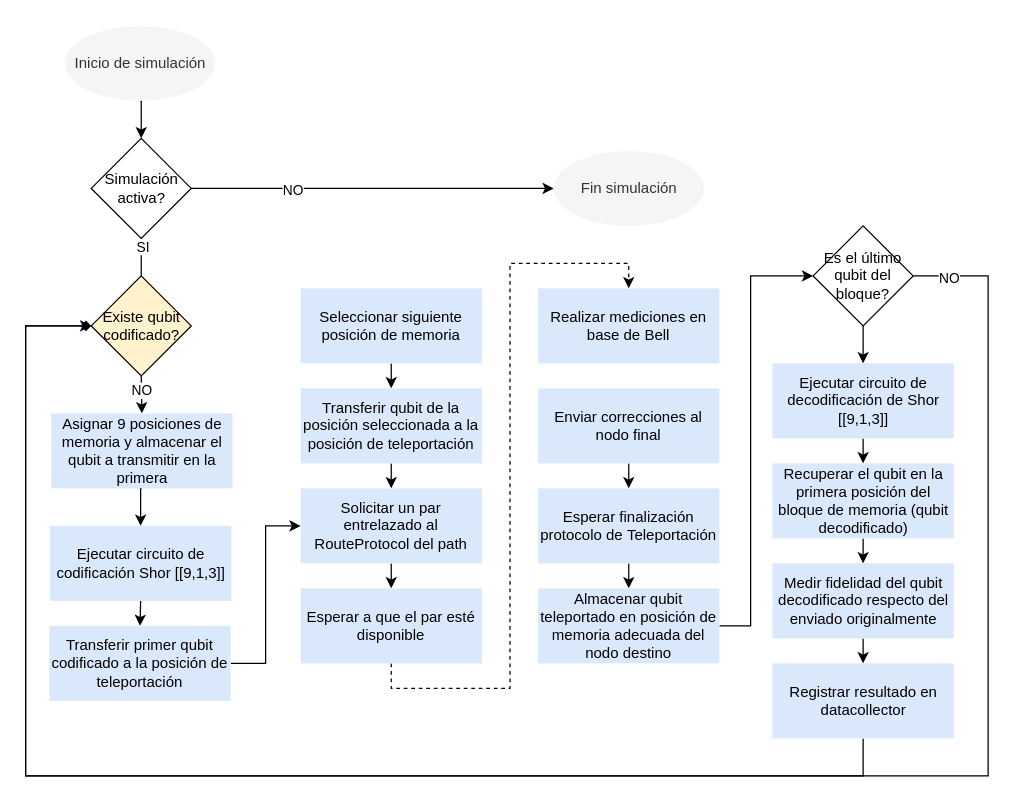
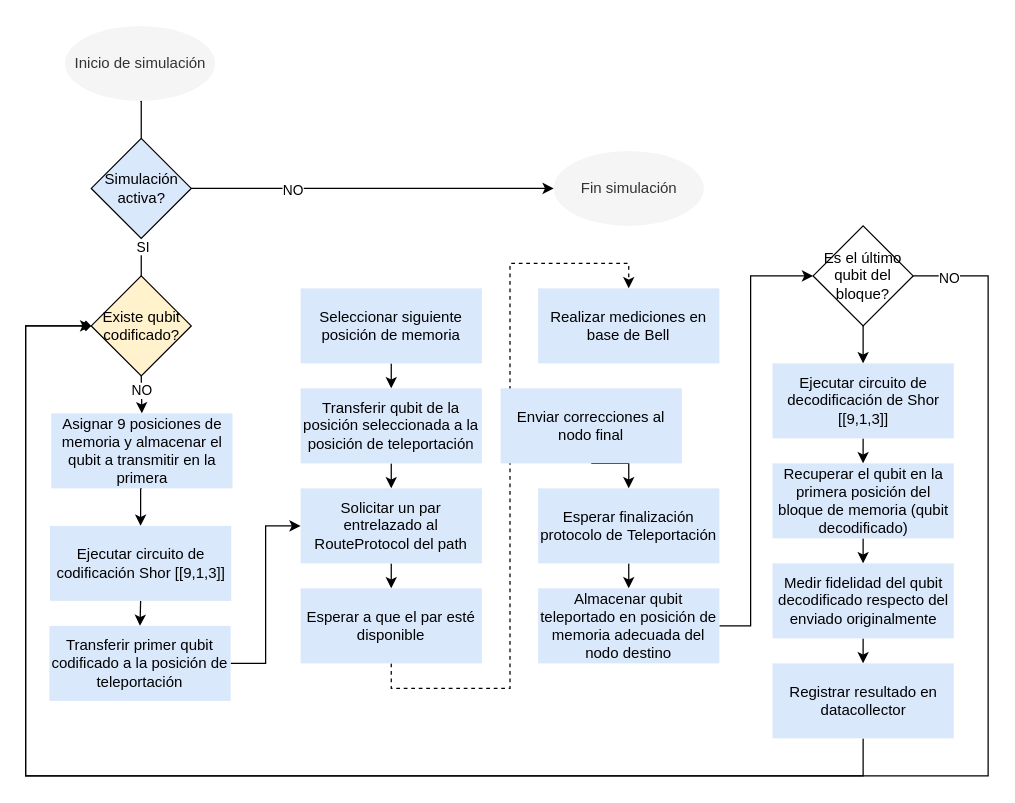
edge "Inicio de simulación" -> "Simulación activa?": arrowhead classic -> none
node "Simulación activa?": fillcolor #ffffff -> #dae8fc
node "Enviar correcciones al nodo final": moved (629, 426) -> (591, 426)
